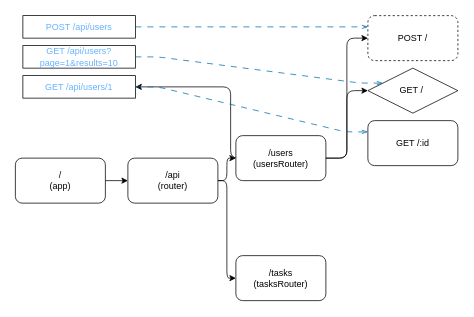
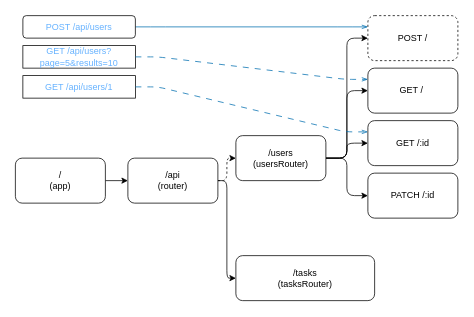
node "POST /api/users": shape rectangle -> rounded rectangle
edge "POST /api/users" -> "POST /": style dashed -> solid
node "GET /api/users?page=1&results=10": label "GET /api/users?page=1&results=10" -> "GET /api/users?page=5&results=10"
node "GET /": shape diamond -> rounded rectangle
edge "/users (usersRouter)" -> "GET /api/users/1": now "/users (usersRouter)" -> "GET /:id"
edge "/api (router)" -> "/users (usersRouter)": style solid -> dashed
edge "/users (usersRouter)" -> "PATCH /:id": added
node "PATCH /:id": added
node "/tasks (tasksRouter)": size 90x45 -> 139x45
